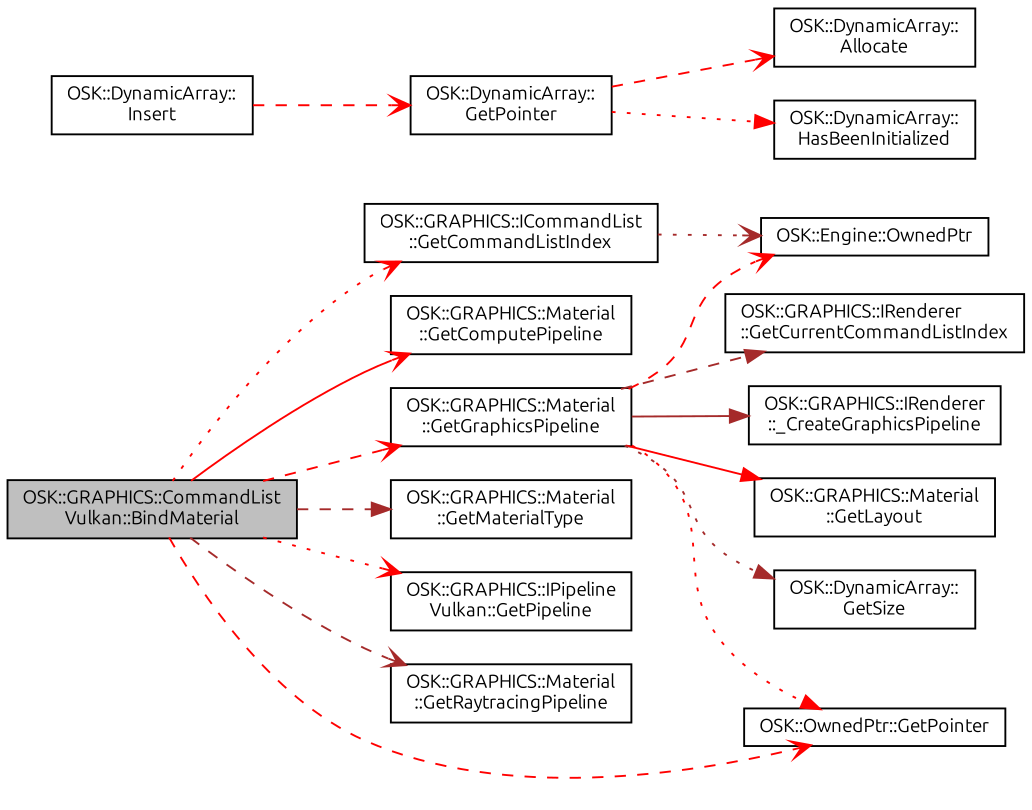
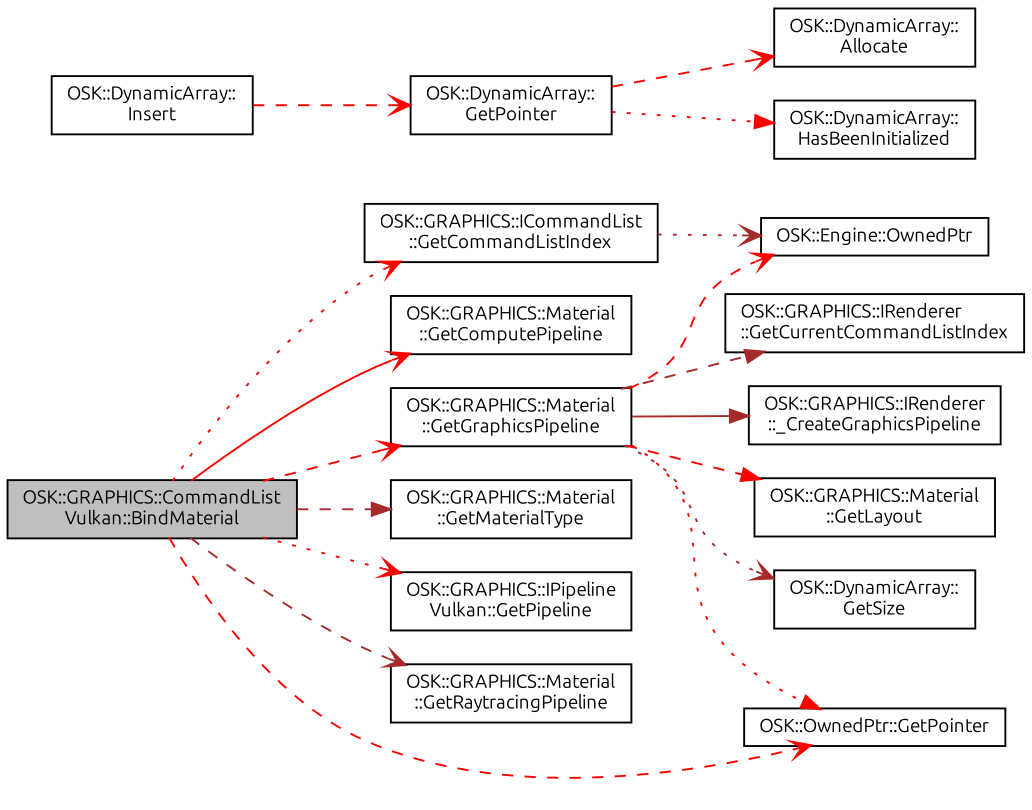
edge "OSK::GRAPHICS::Material ::GetGraphicsPipeline" -> "OSK::GRAPHICS::Material ::GetLayout": style solid -> dashed
edge "OSK::GRAPHICS::Material ::GetGraphicsPipeline" -> "OSK::DynamicArray:: GetSize": arrowhead normal -> vee
